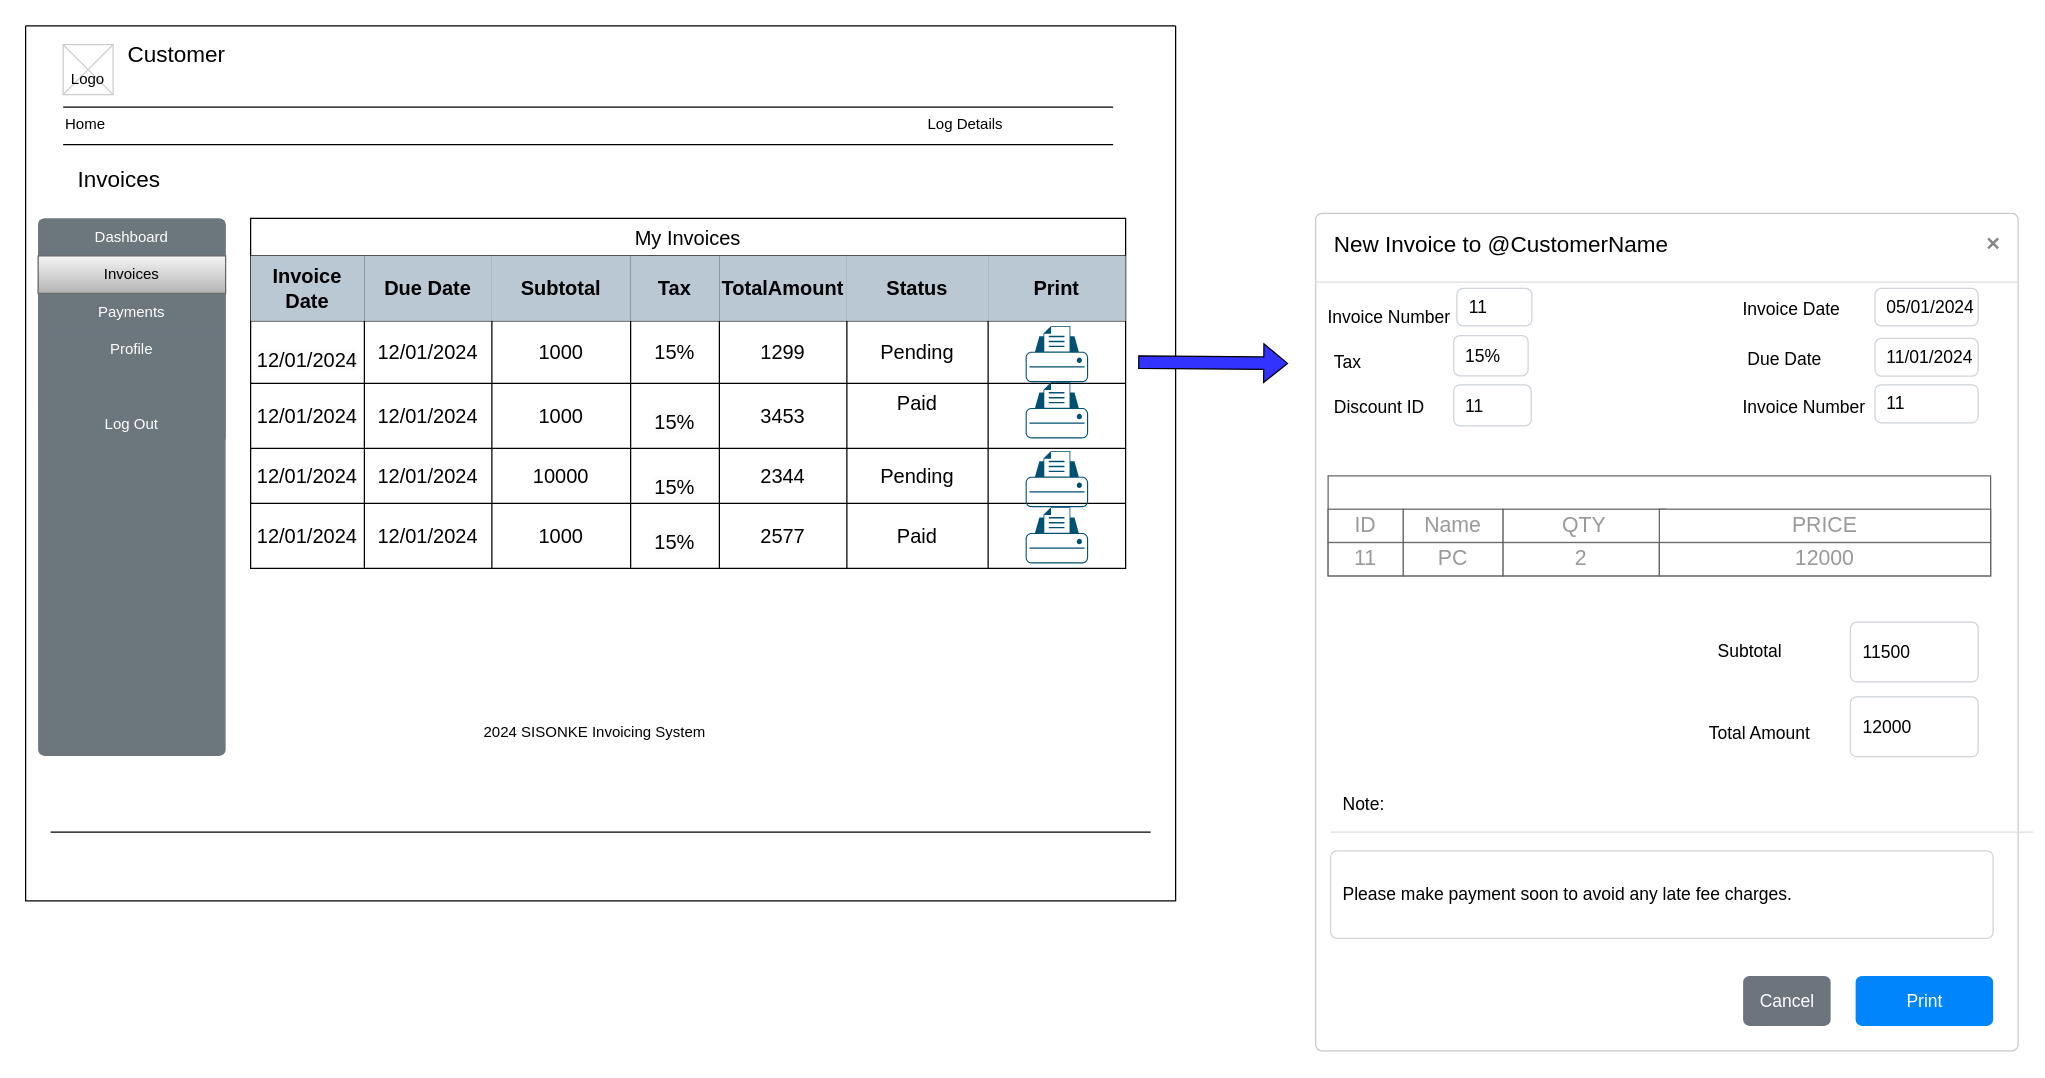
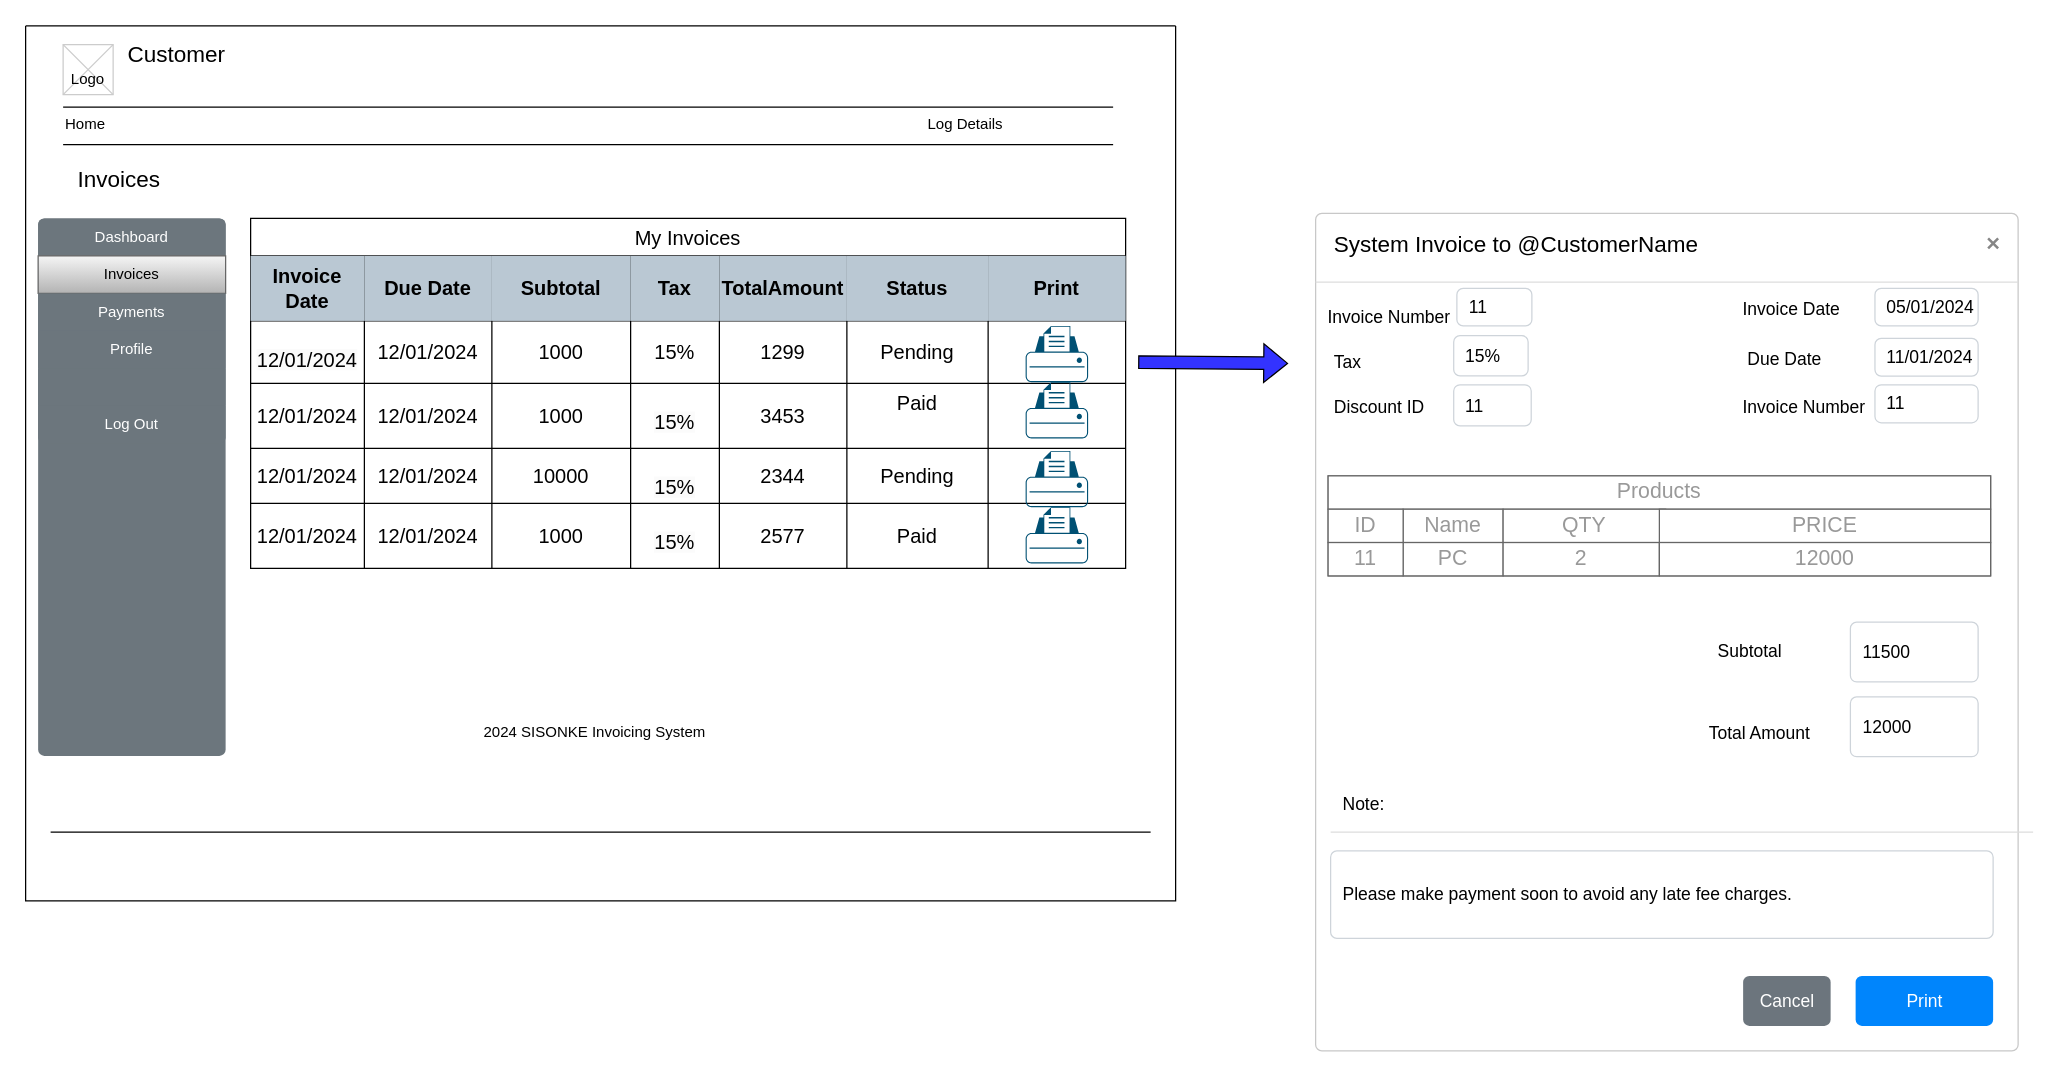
node "New Invoice to @CustomerName": label "New Invoice to @CustomerName" -> "System Invoice to @CustomerName"
node "Products": added
